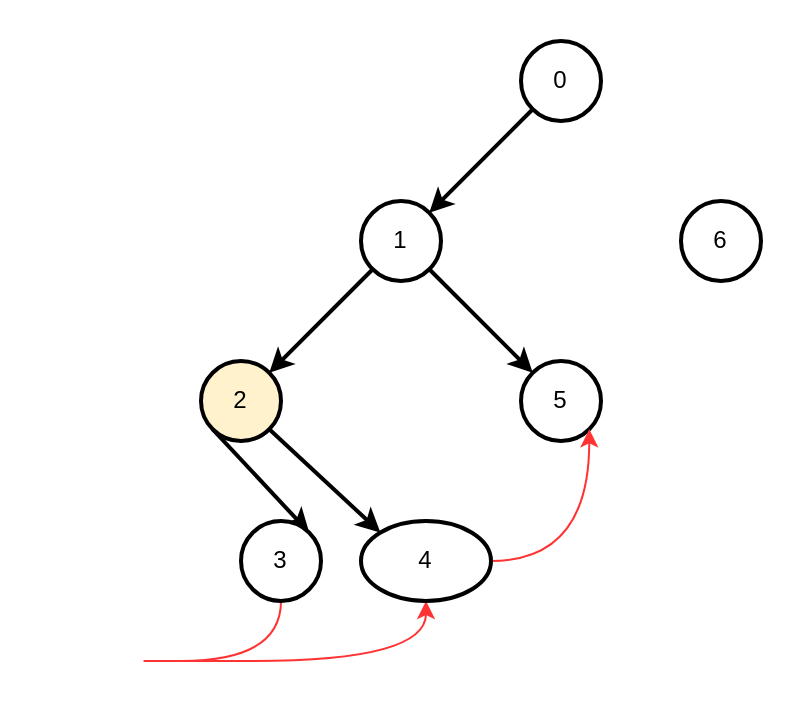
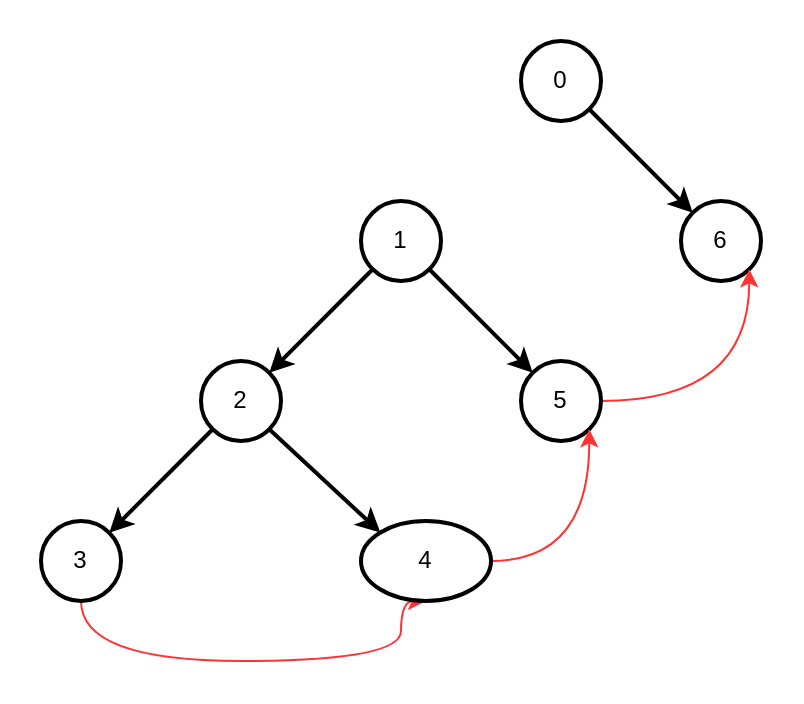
edge "0" -> "1": removed
edge "0" -> "6": added
edge "5" -> "6": added
node "2": fillcolor #fff2cc -> #ffffff
node "3": moved (281, 561) -> (81, 561)
